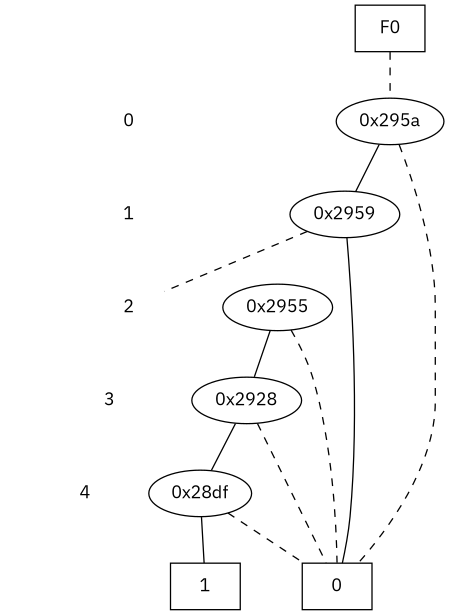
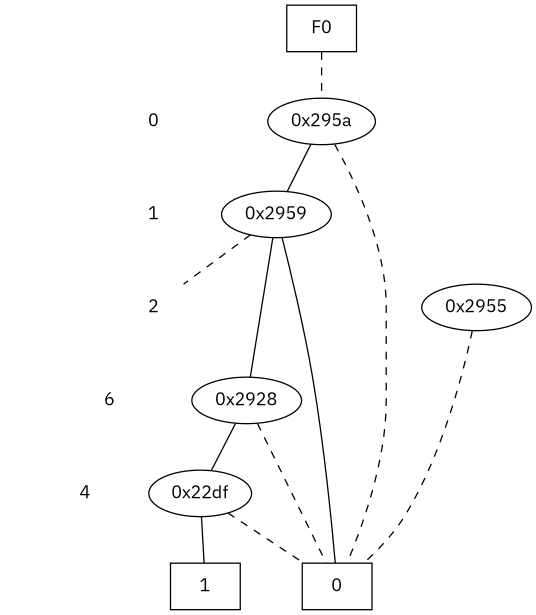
edge "0x2955" -- "0x2928": now "0x2959" -- "0x2928"
node "3": label "3" -> "6"
node "0x28df": label "0x28df" -> "0x22df"
